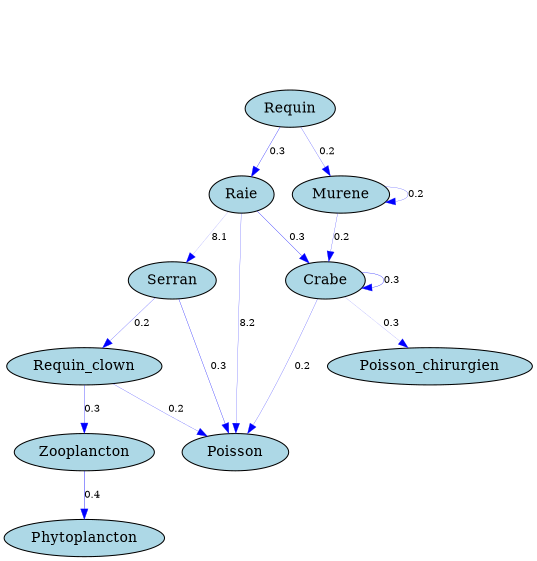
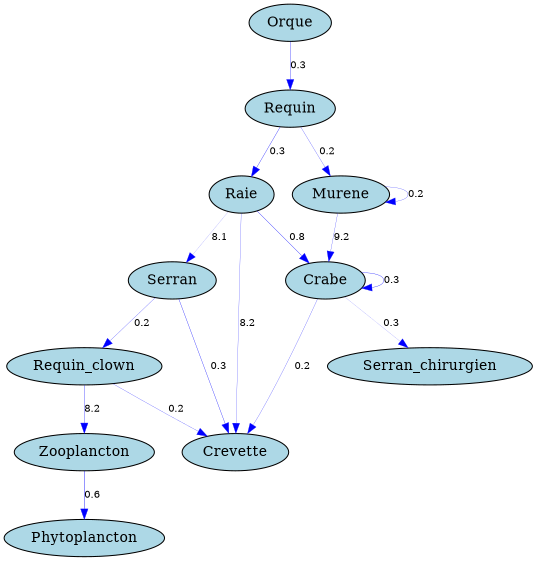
node "Orque": added
edge "Raie" -> "Crabe": label "0.3" -> "0.8"
edge "Murene" -> "Crabe": label "0.2" -> "9.2"
node "Poisson_chirurgien": label "Poisson_chirurgien" -> "Serran_chirurgien"
edge "Requin_clown" -> "Zooplancton": label "0.3" -> "8.2"
node "Poisson": label "Poisson" -> "Crevette"
edge "Zooplancton" -> "Phytoplancton": label "0.4" -> "0.6"
